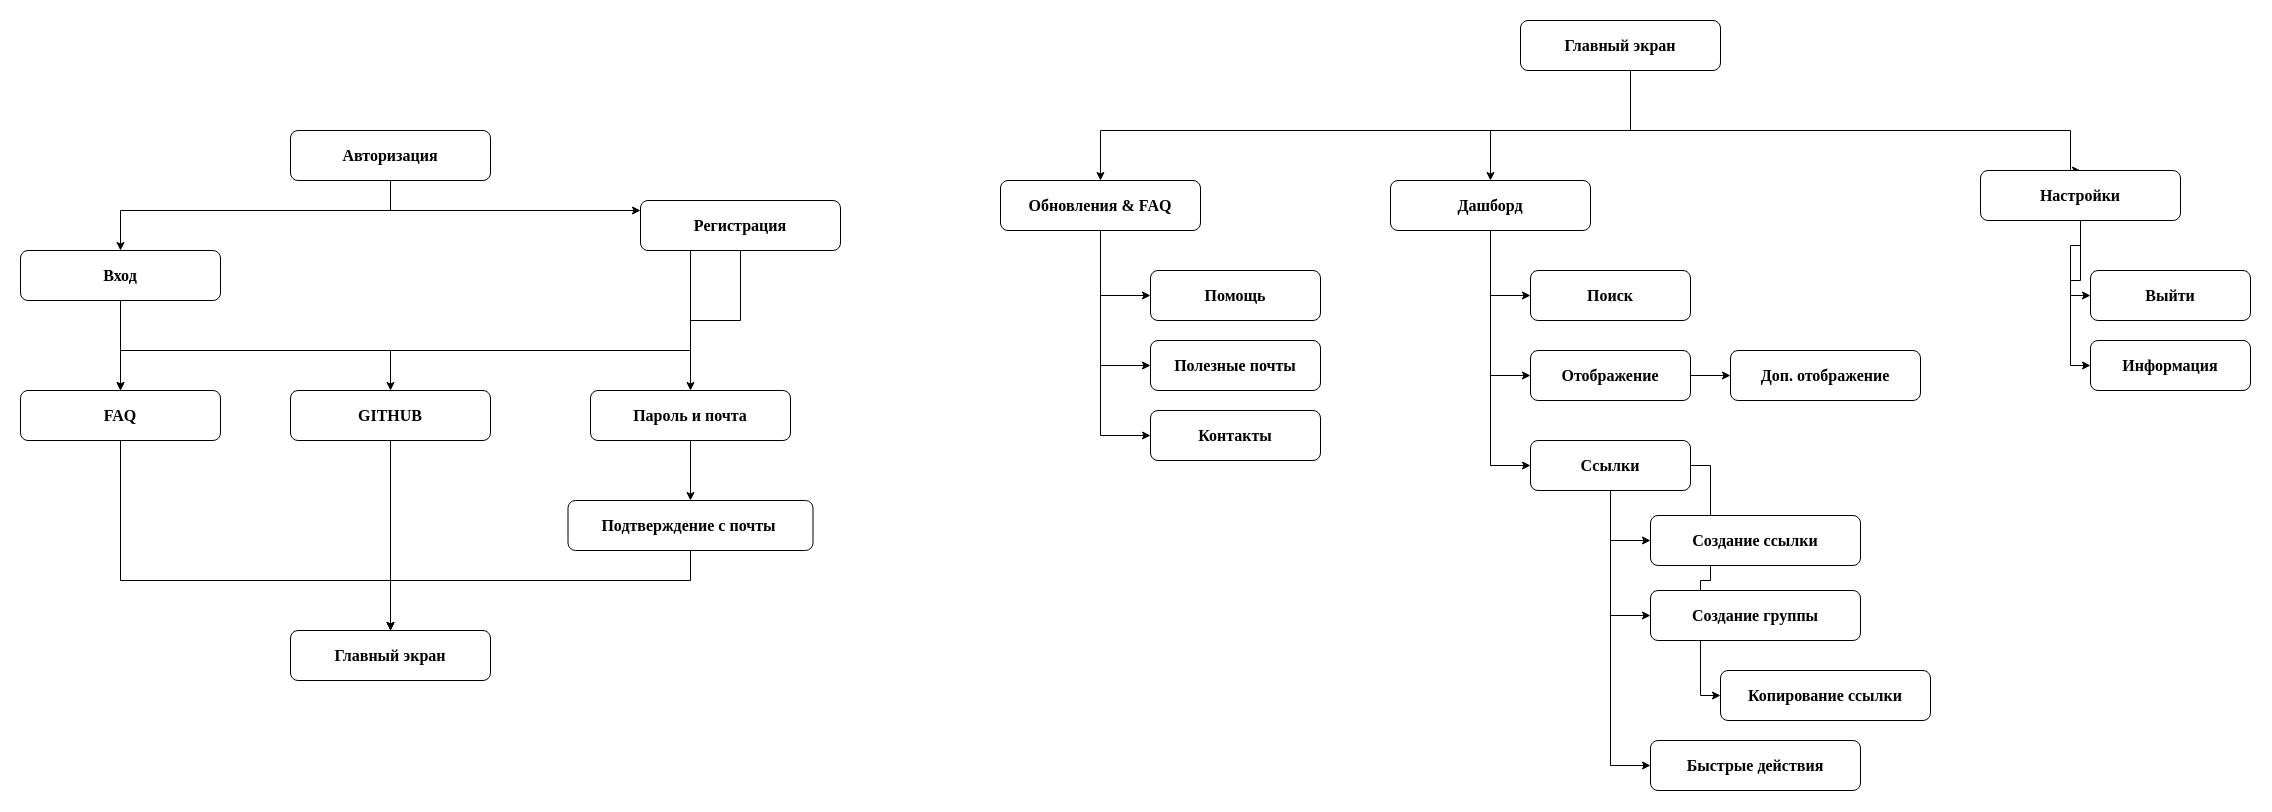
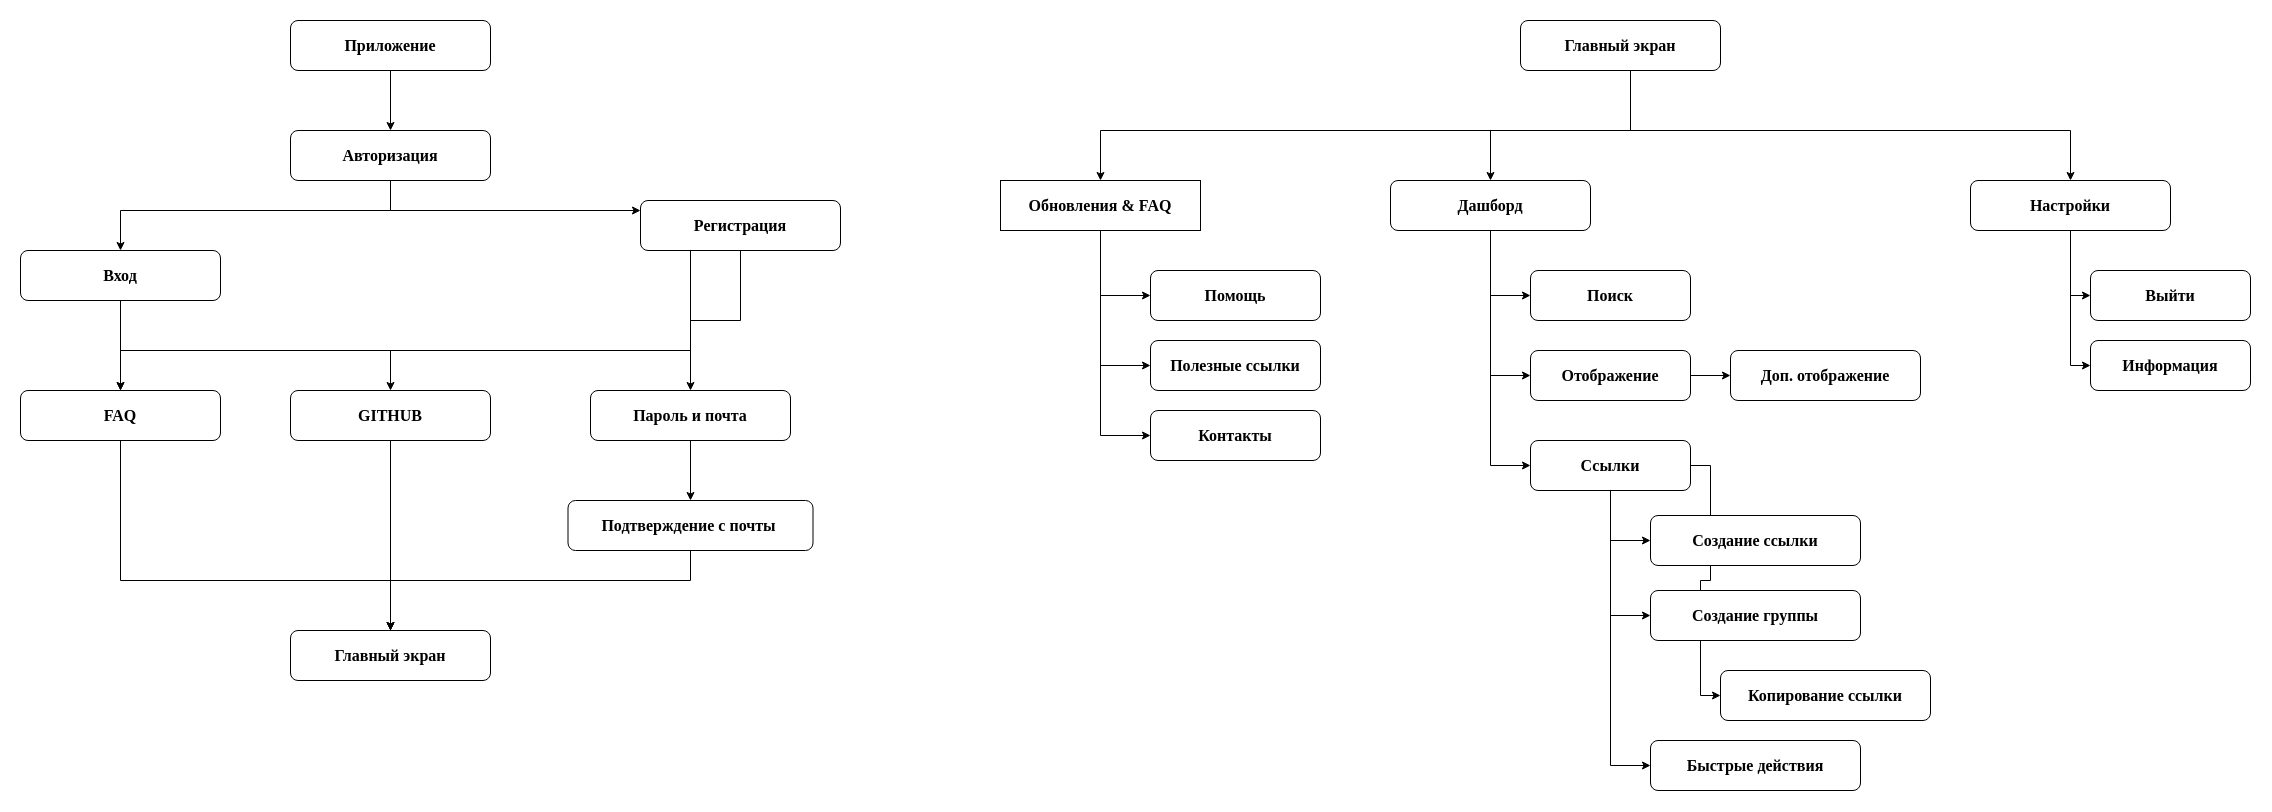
node "Приложение": added
edge "Приложение" -> "Авторизация": added
node "Настройки": moved (2081, 196) -> (2071, 206)
node "Обновления & FAQ": shape rounded rectangle -> rectangle
node "Полезные почты": label "Полезные почты" -> "Полезные ссылки"
